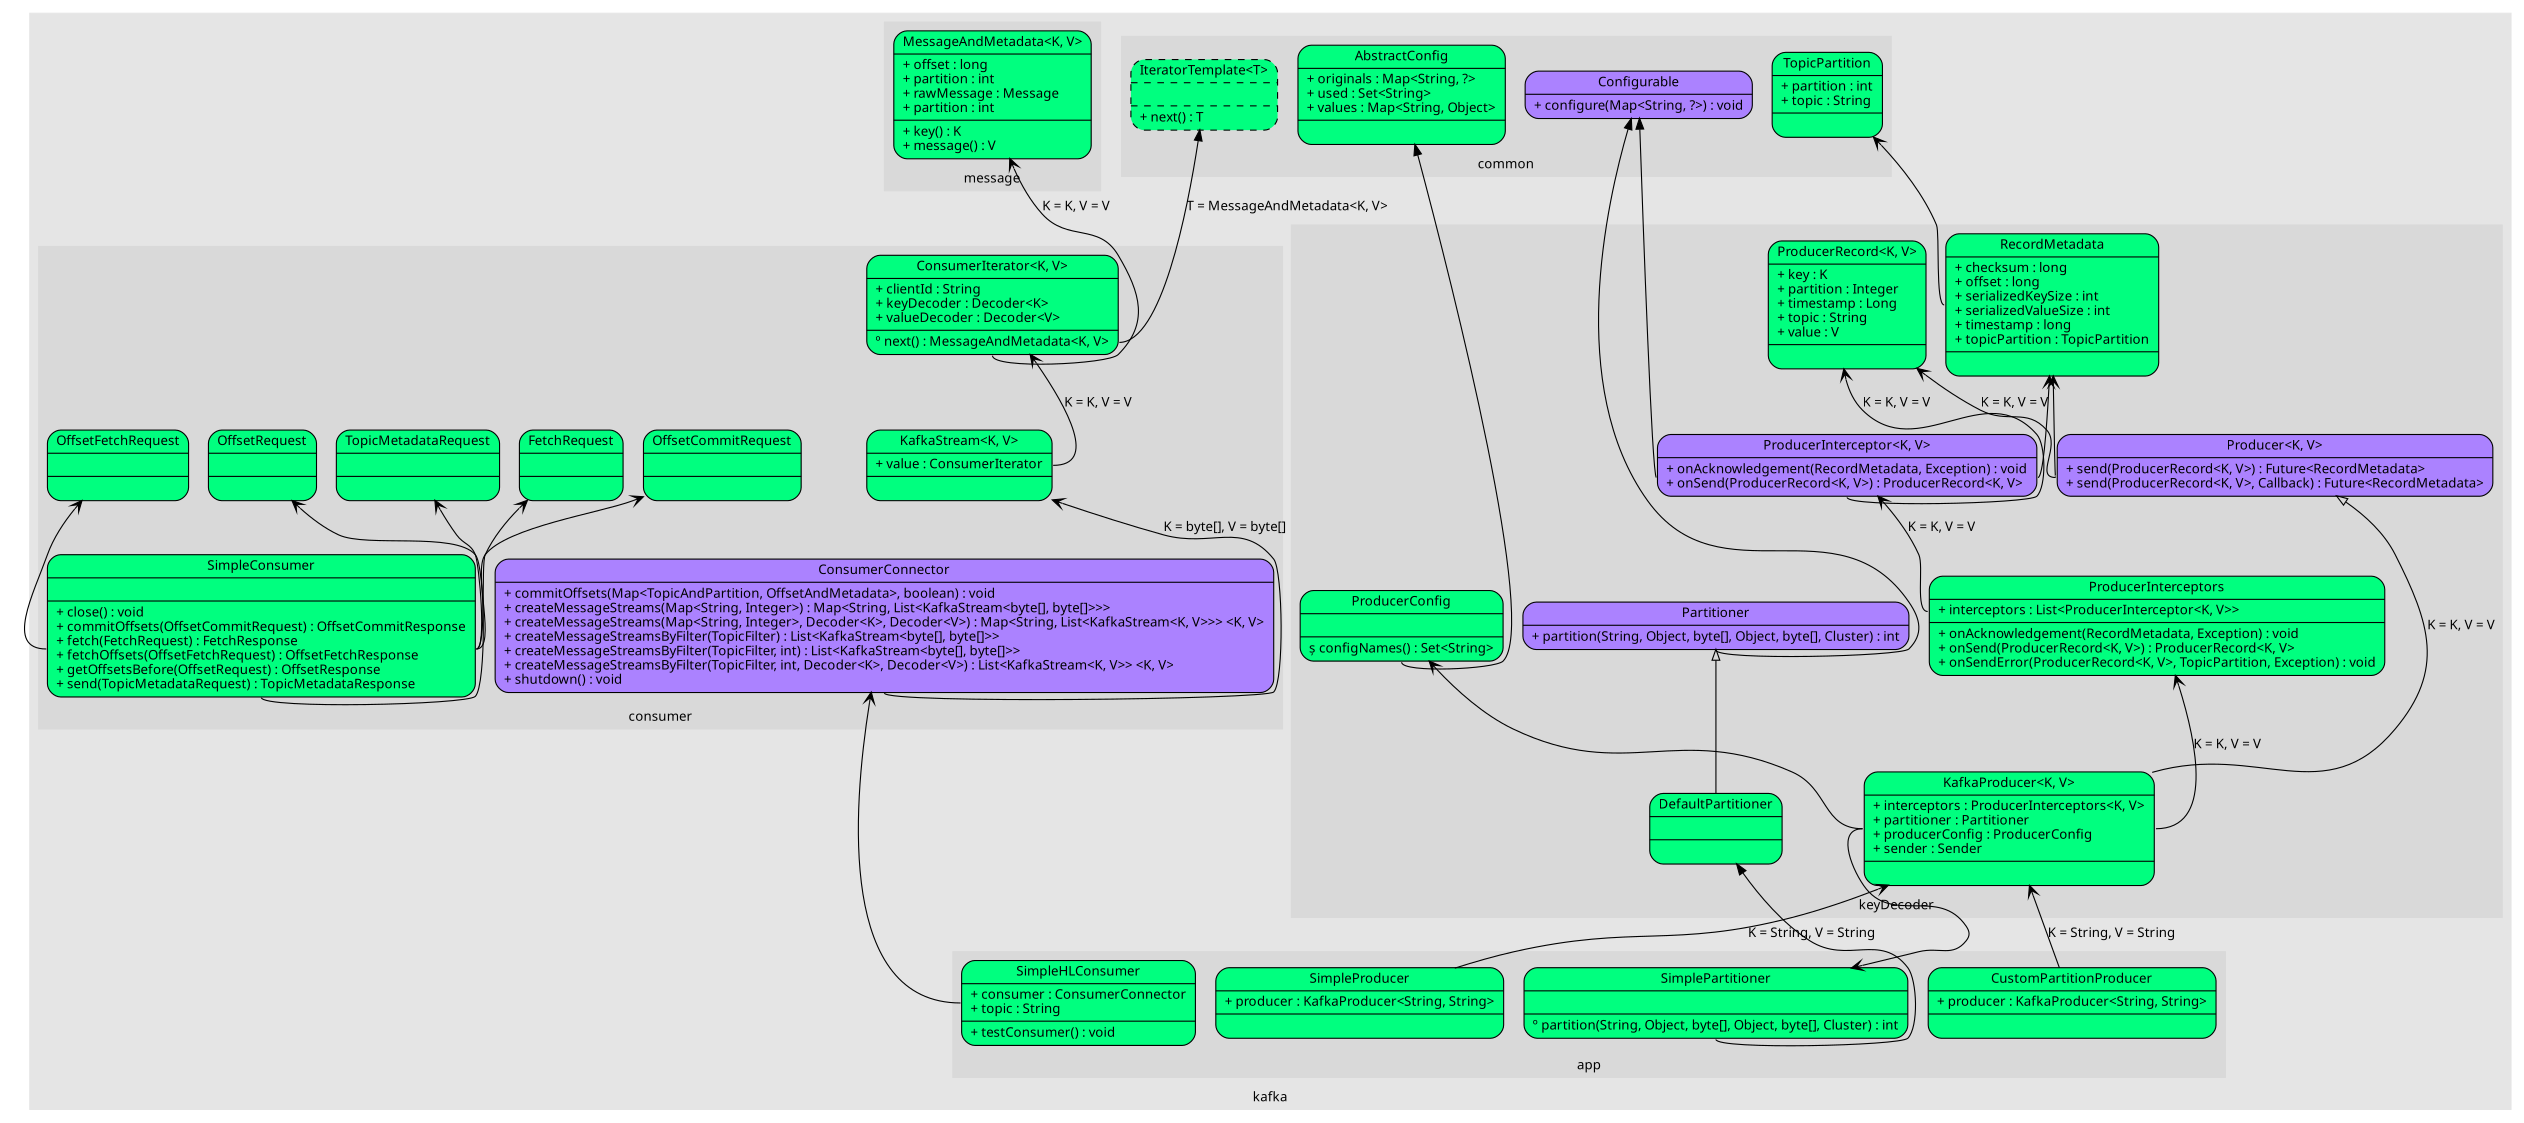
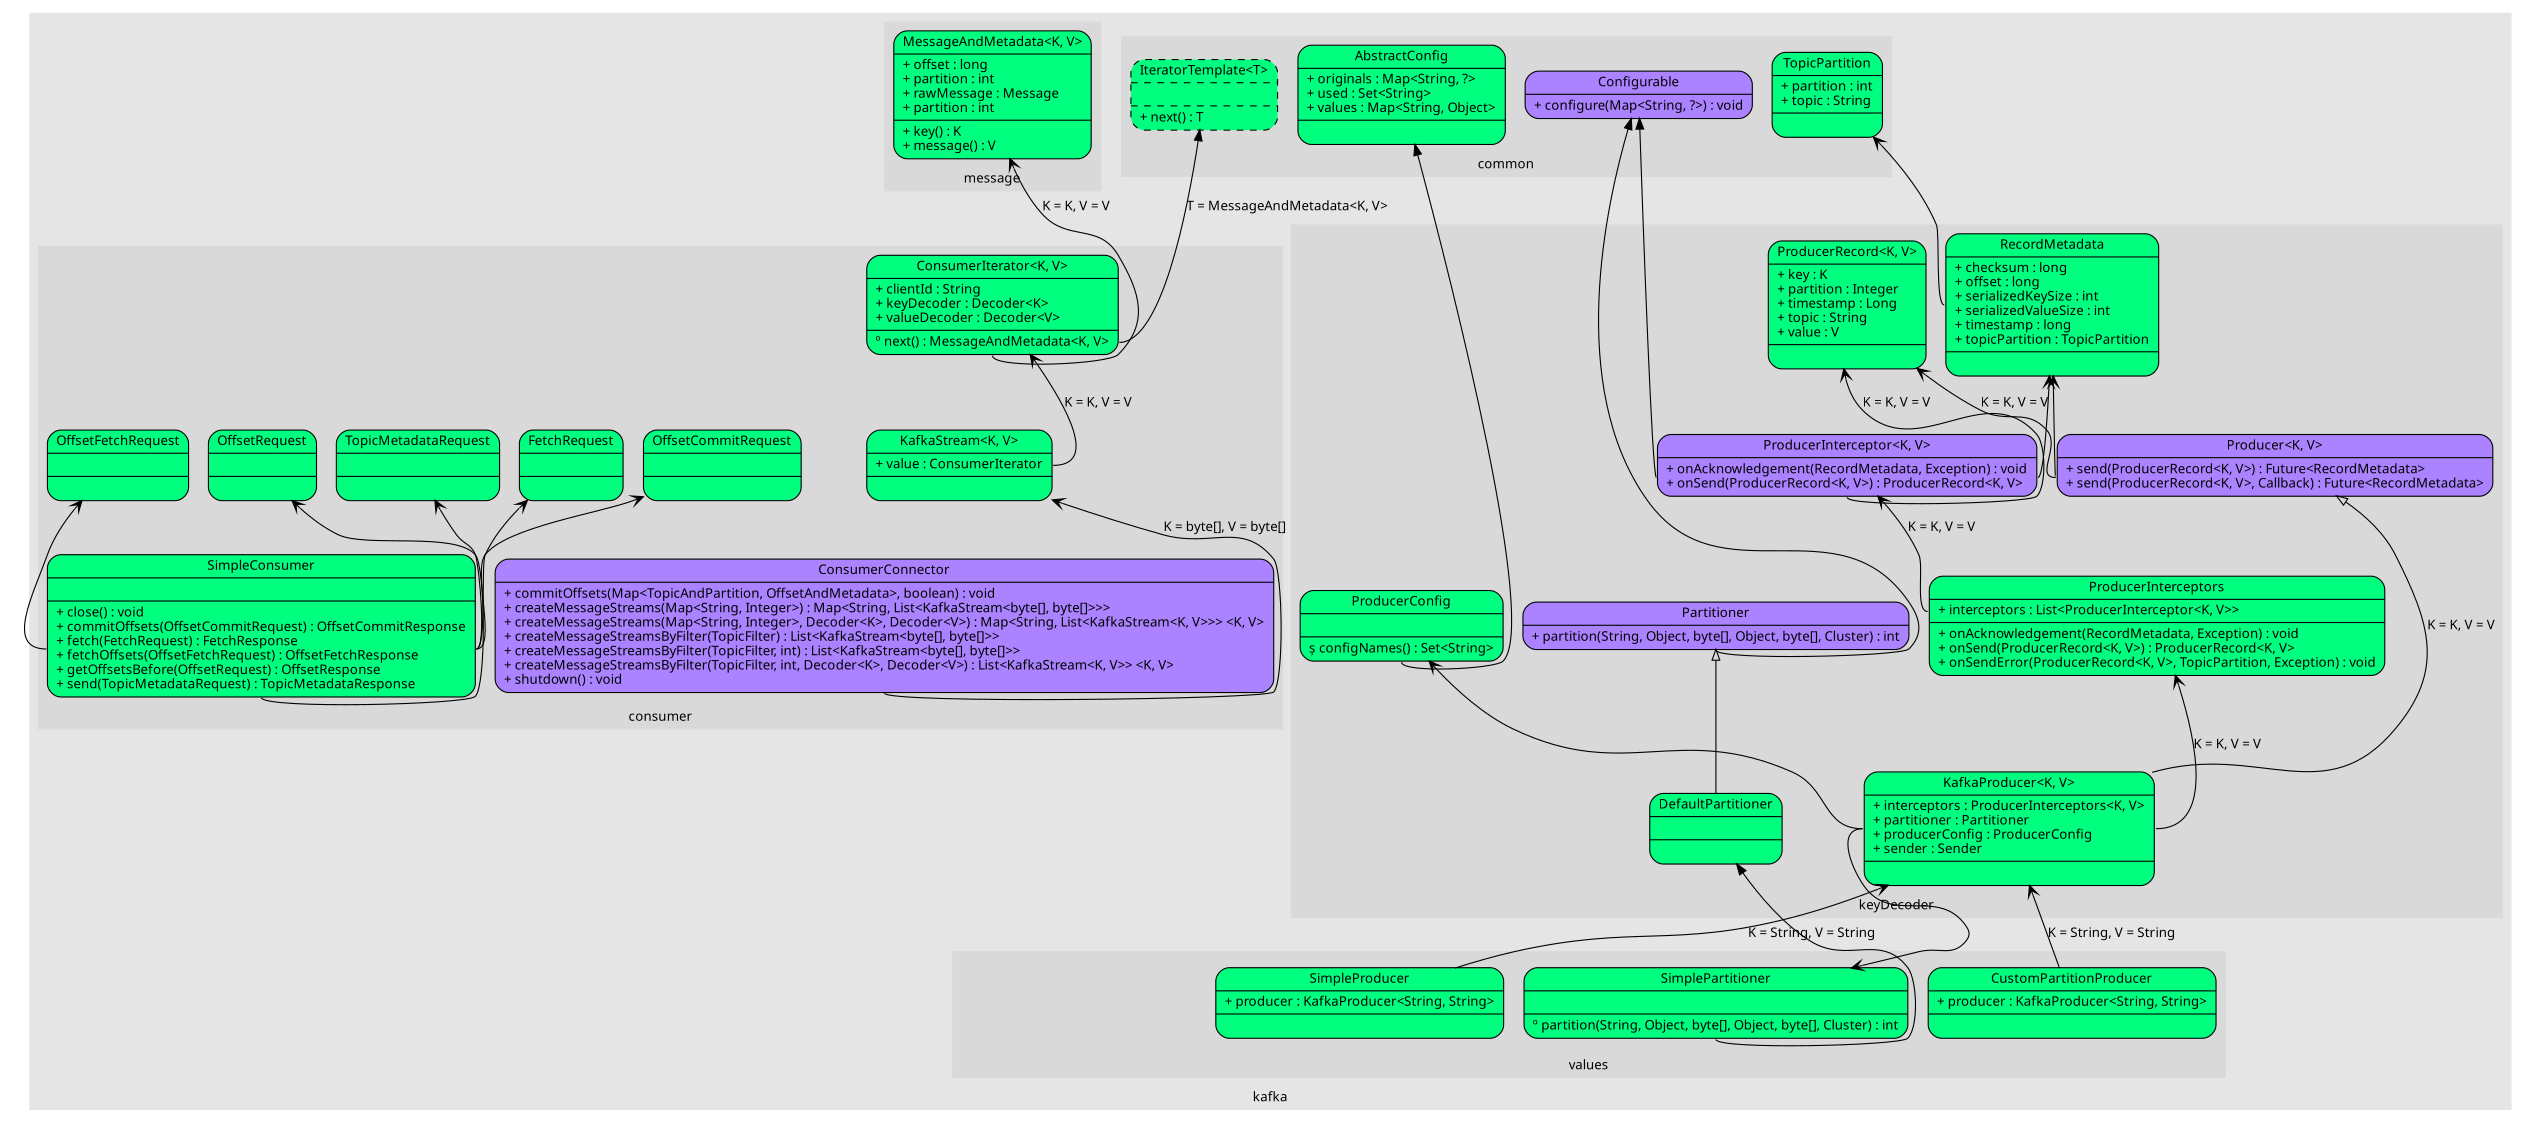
node "SimpleHLConsumer": removed
cluster "app": label "app" -> "values"
